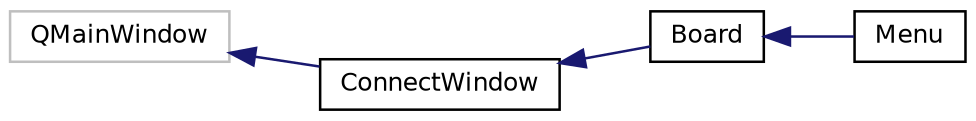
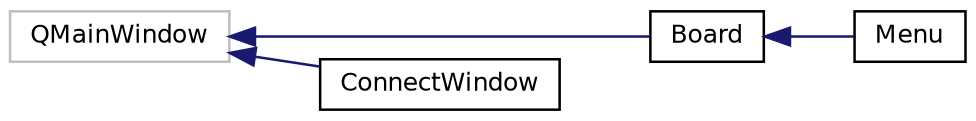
edge "Board" -> "ConnectWindow": now "Board" -> "QMainWindow"
